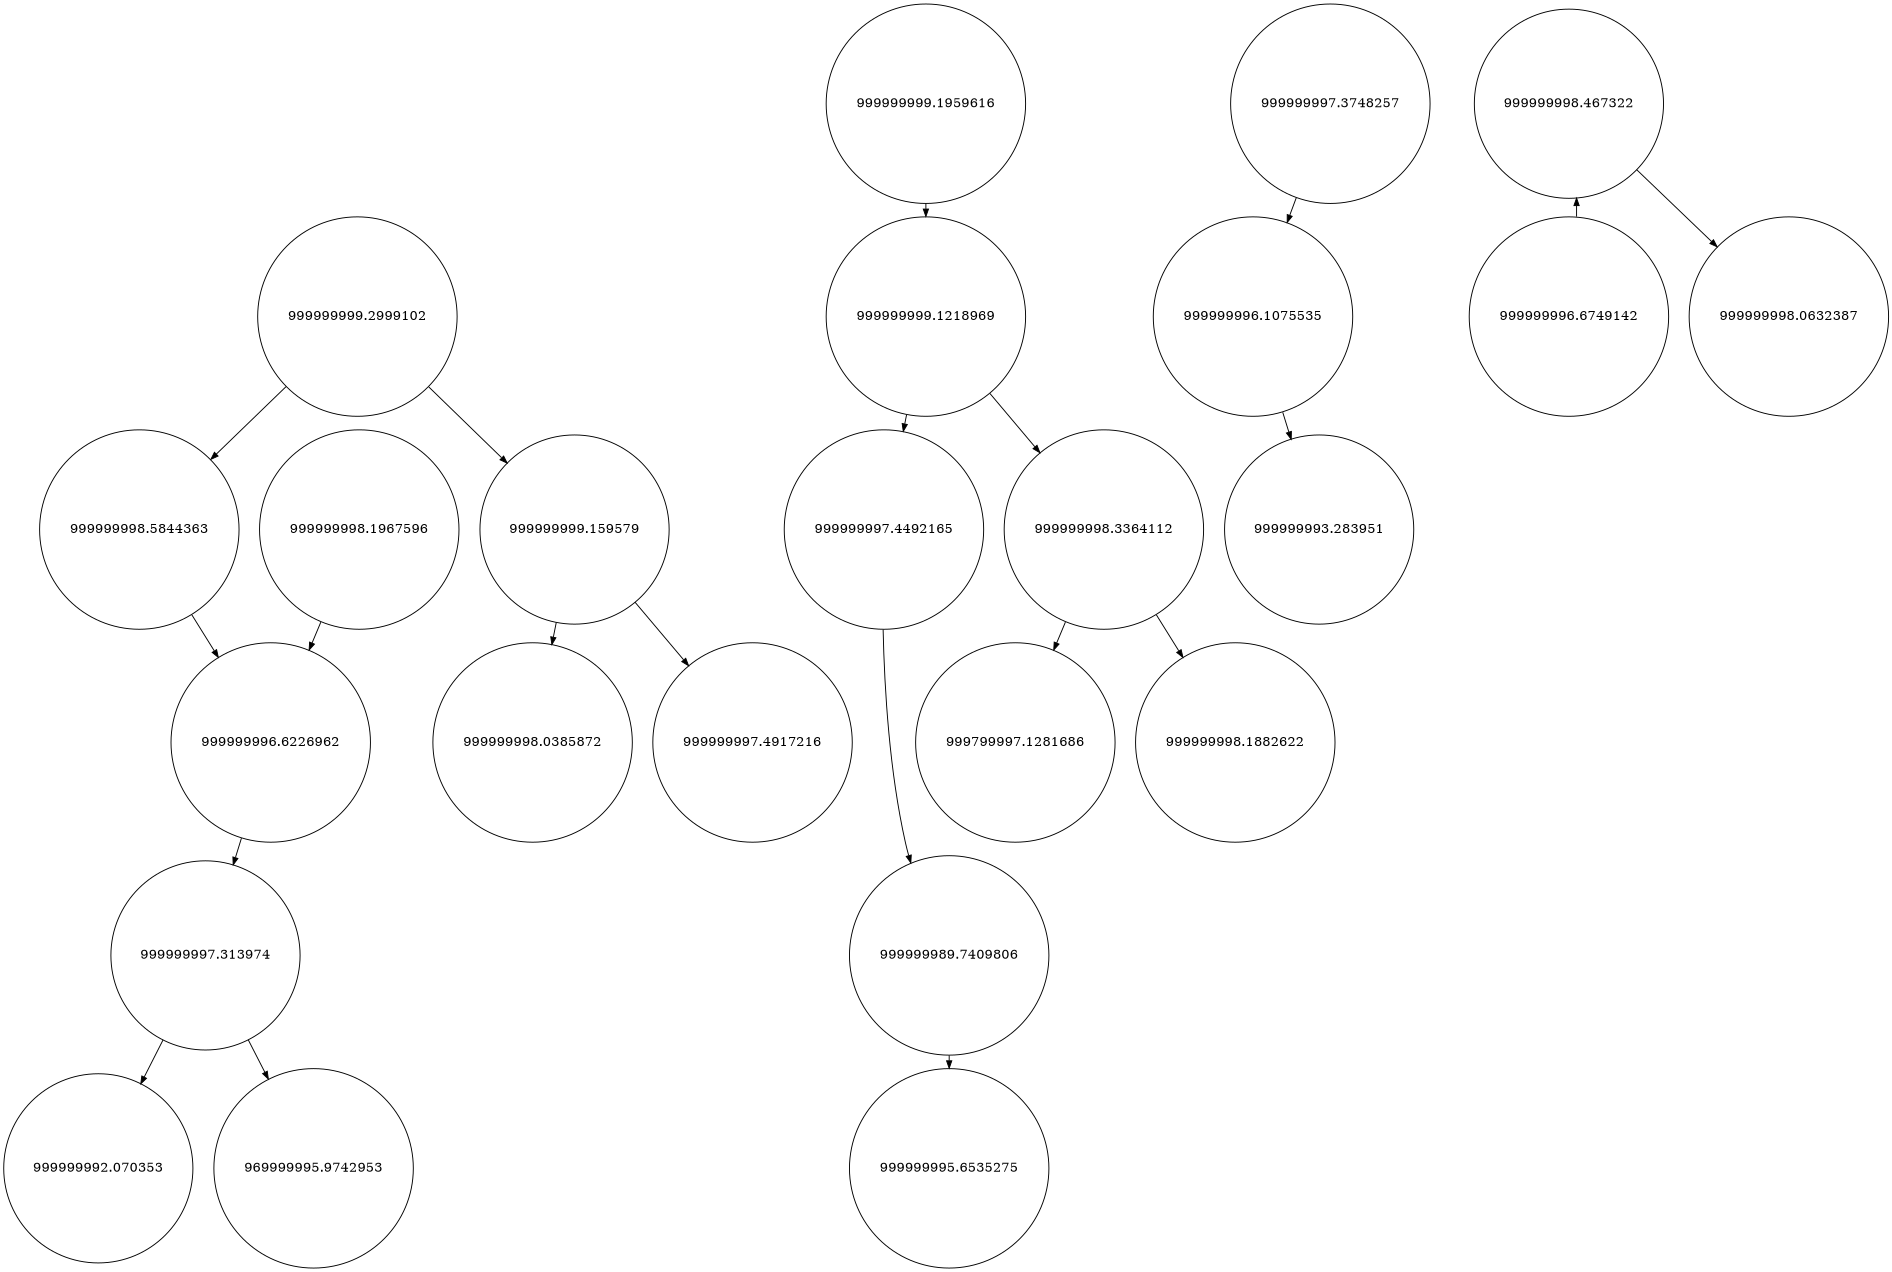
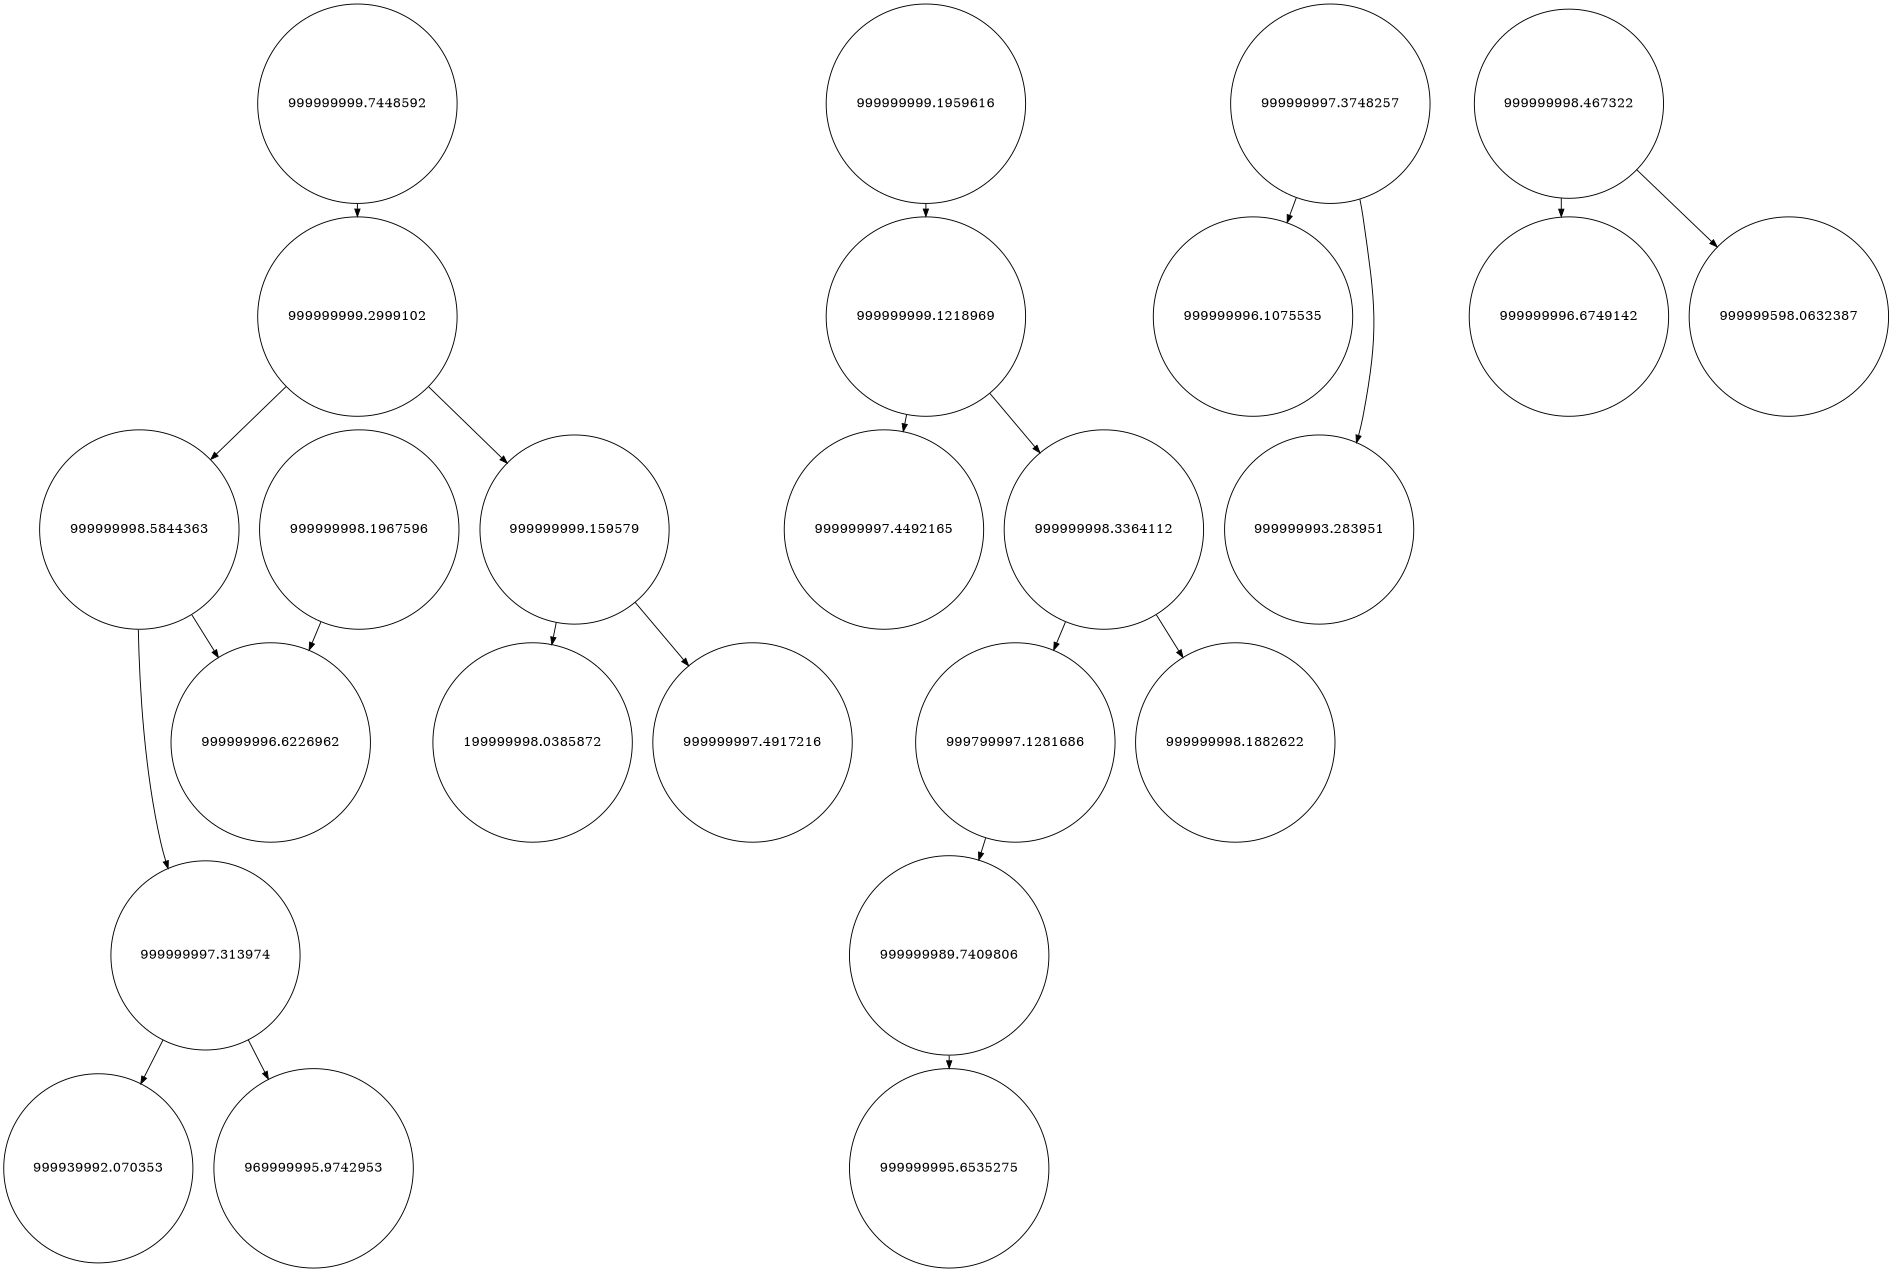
node "999999999.7448592": added
edge "999999996.6749142" -> "999999998.467322": reversed
node "999999998.0632387": label "999999998.0632387" -> "999999598.0632387"
edge "999999996.1075535" -> "999999993.283951": now "999999997.3748257" -> "999999993.283951"
node "999999998.0385872": label "999999998.0385872" -> "199999998.0385872"
edge "999999997.4492165" -> "999999989.7409806": now "999799997.1281686" -> "999999989.7409806"
edge "999999996.6226962" -> "999999997.313974": now "999999998.5844363" -> "999999997.313974"
node "999999992.070353": label "999999992.070353" -> "999939992.070353"
